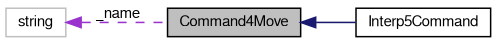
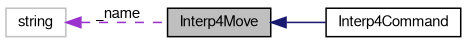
node "Command4Move": label "Command4Move" -> "Interp4Move"
node "Interp5Command": label "Interp5Command" -> "Interp4Command"
